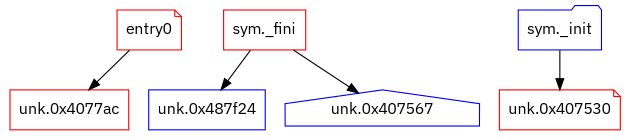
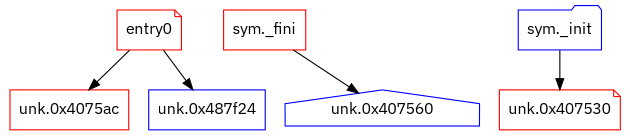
edge "sym._fini" -> "unk.0x487f24": now "entry0" -> "unk.0x487f24"
node "unk.0x4077ac": label "unk.0x4077ac" -> "unk.0x4075ac"
node "unk.0x407567": label "unk.0x407567" -> "unk.0x407560"
